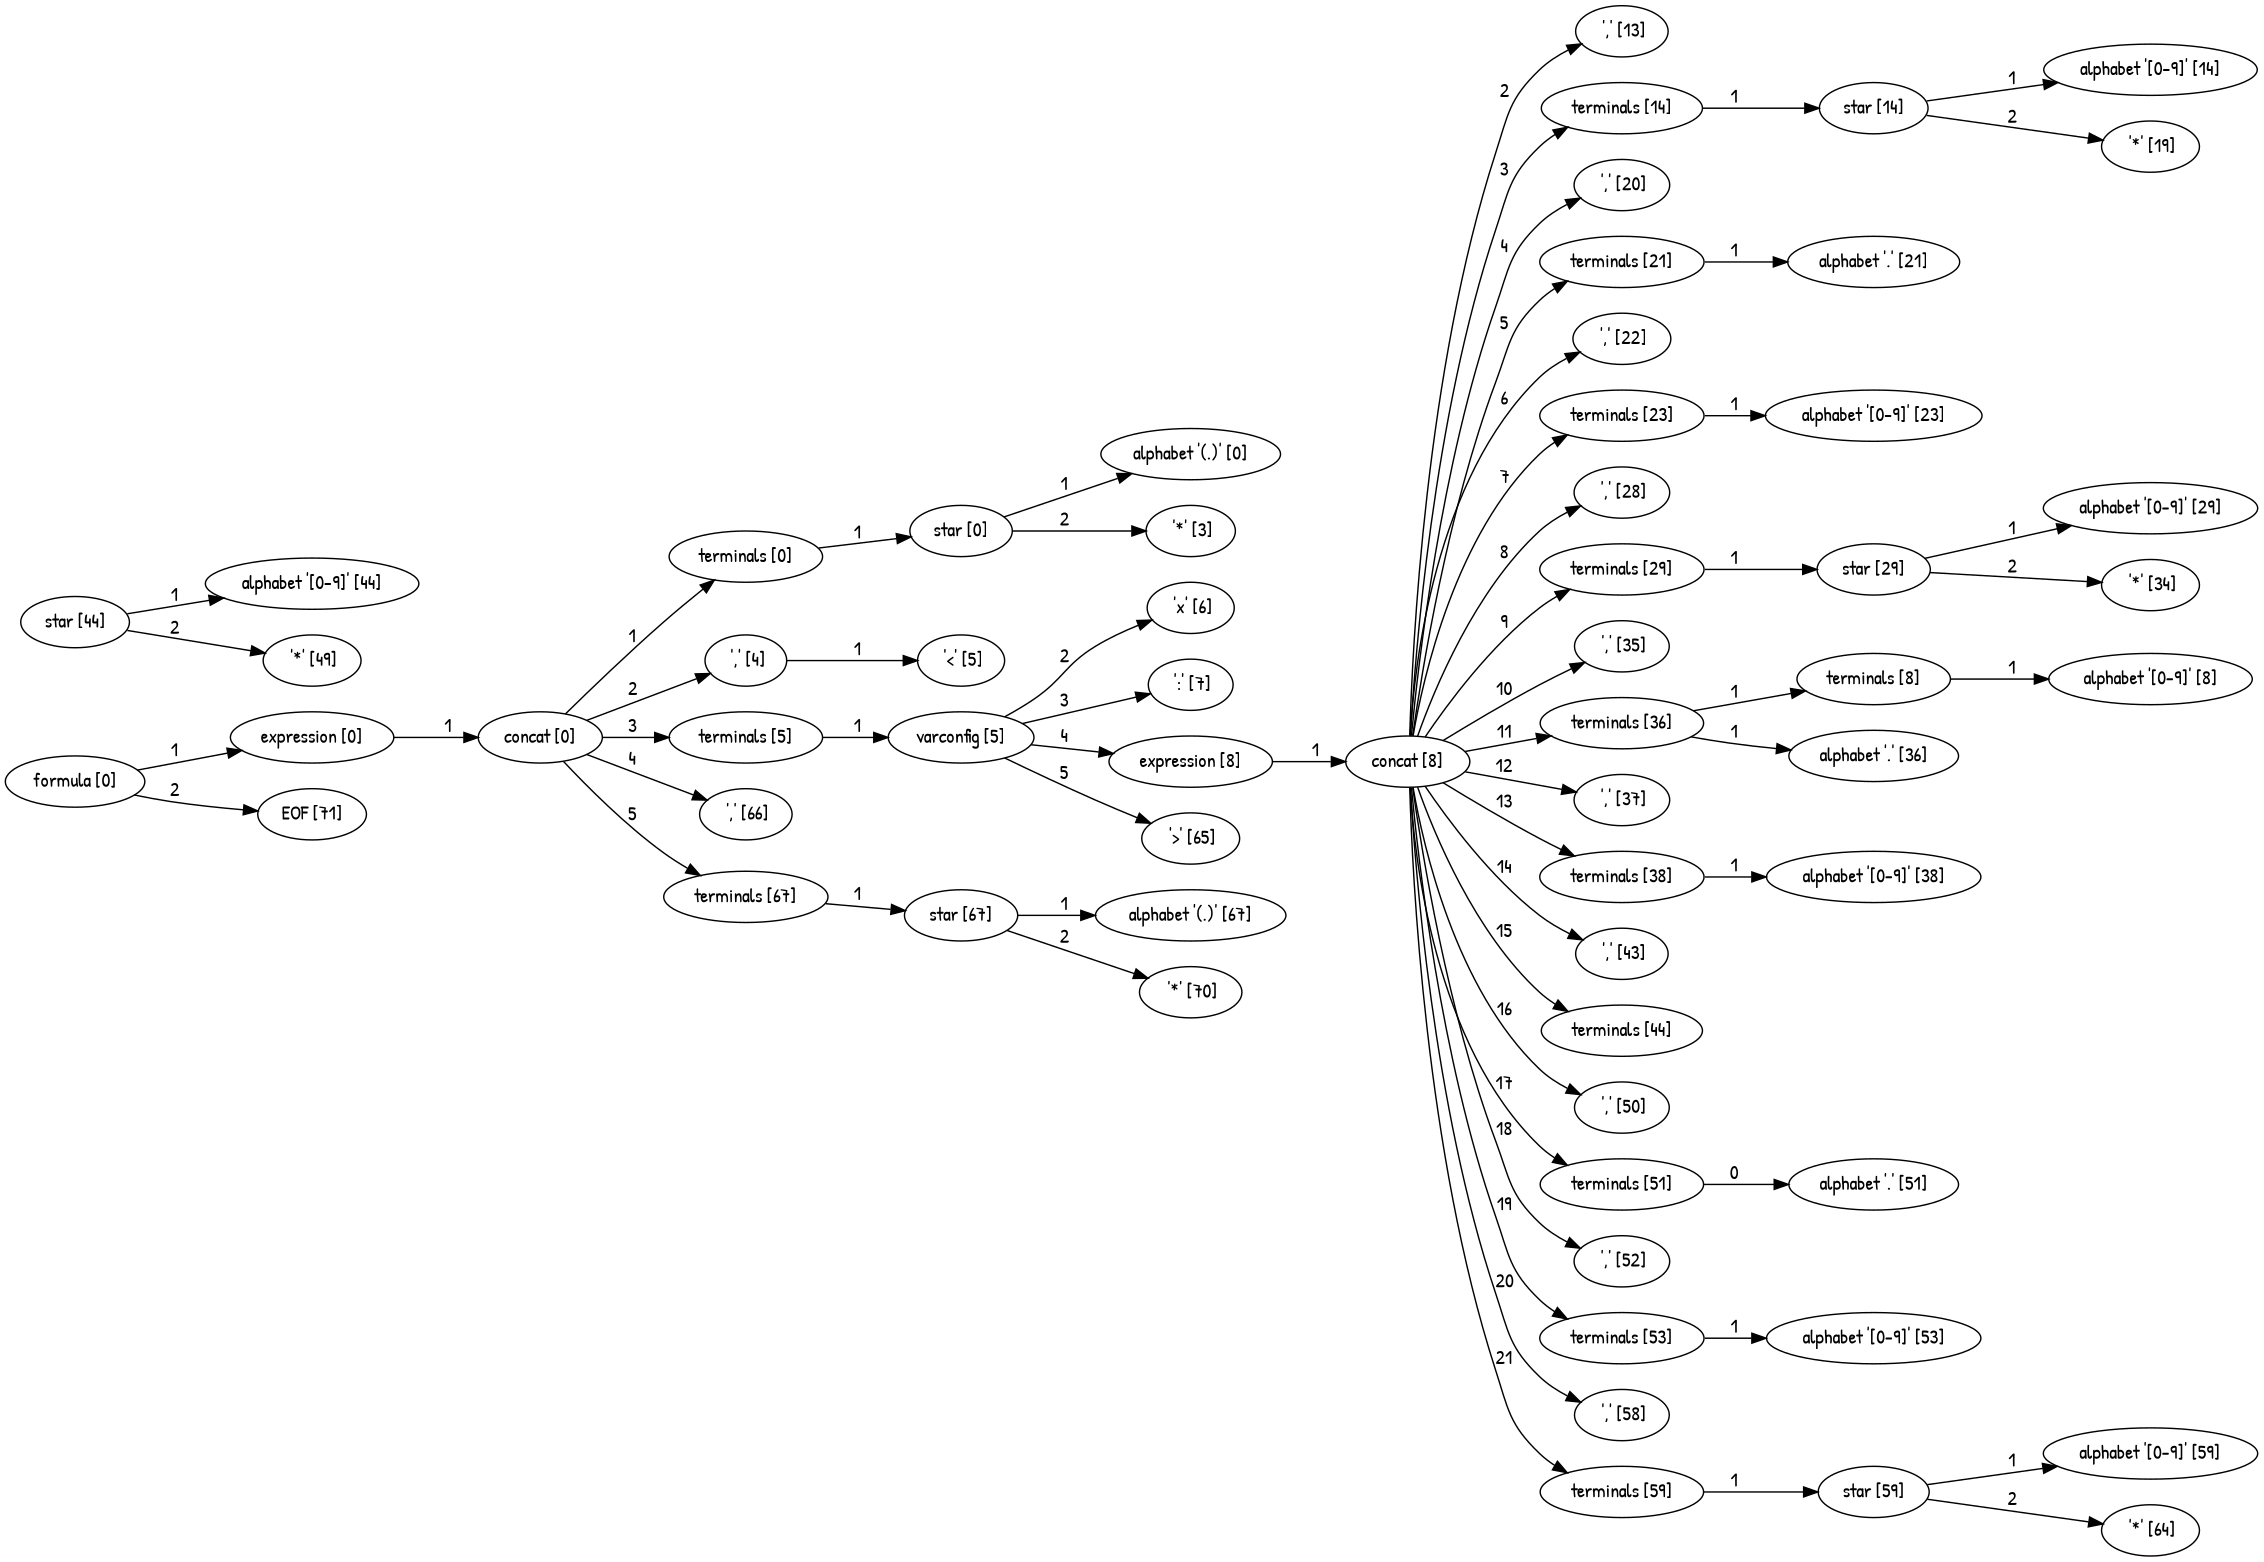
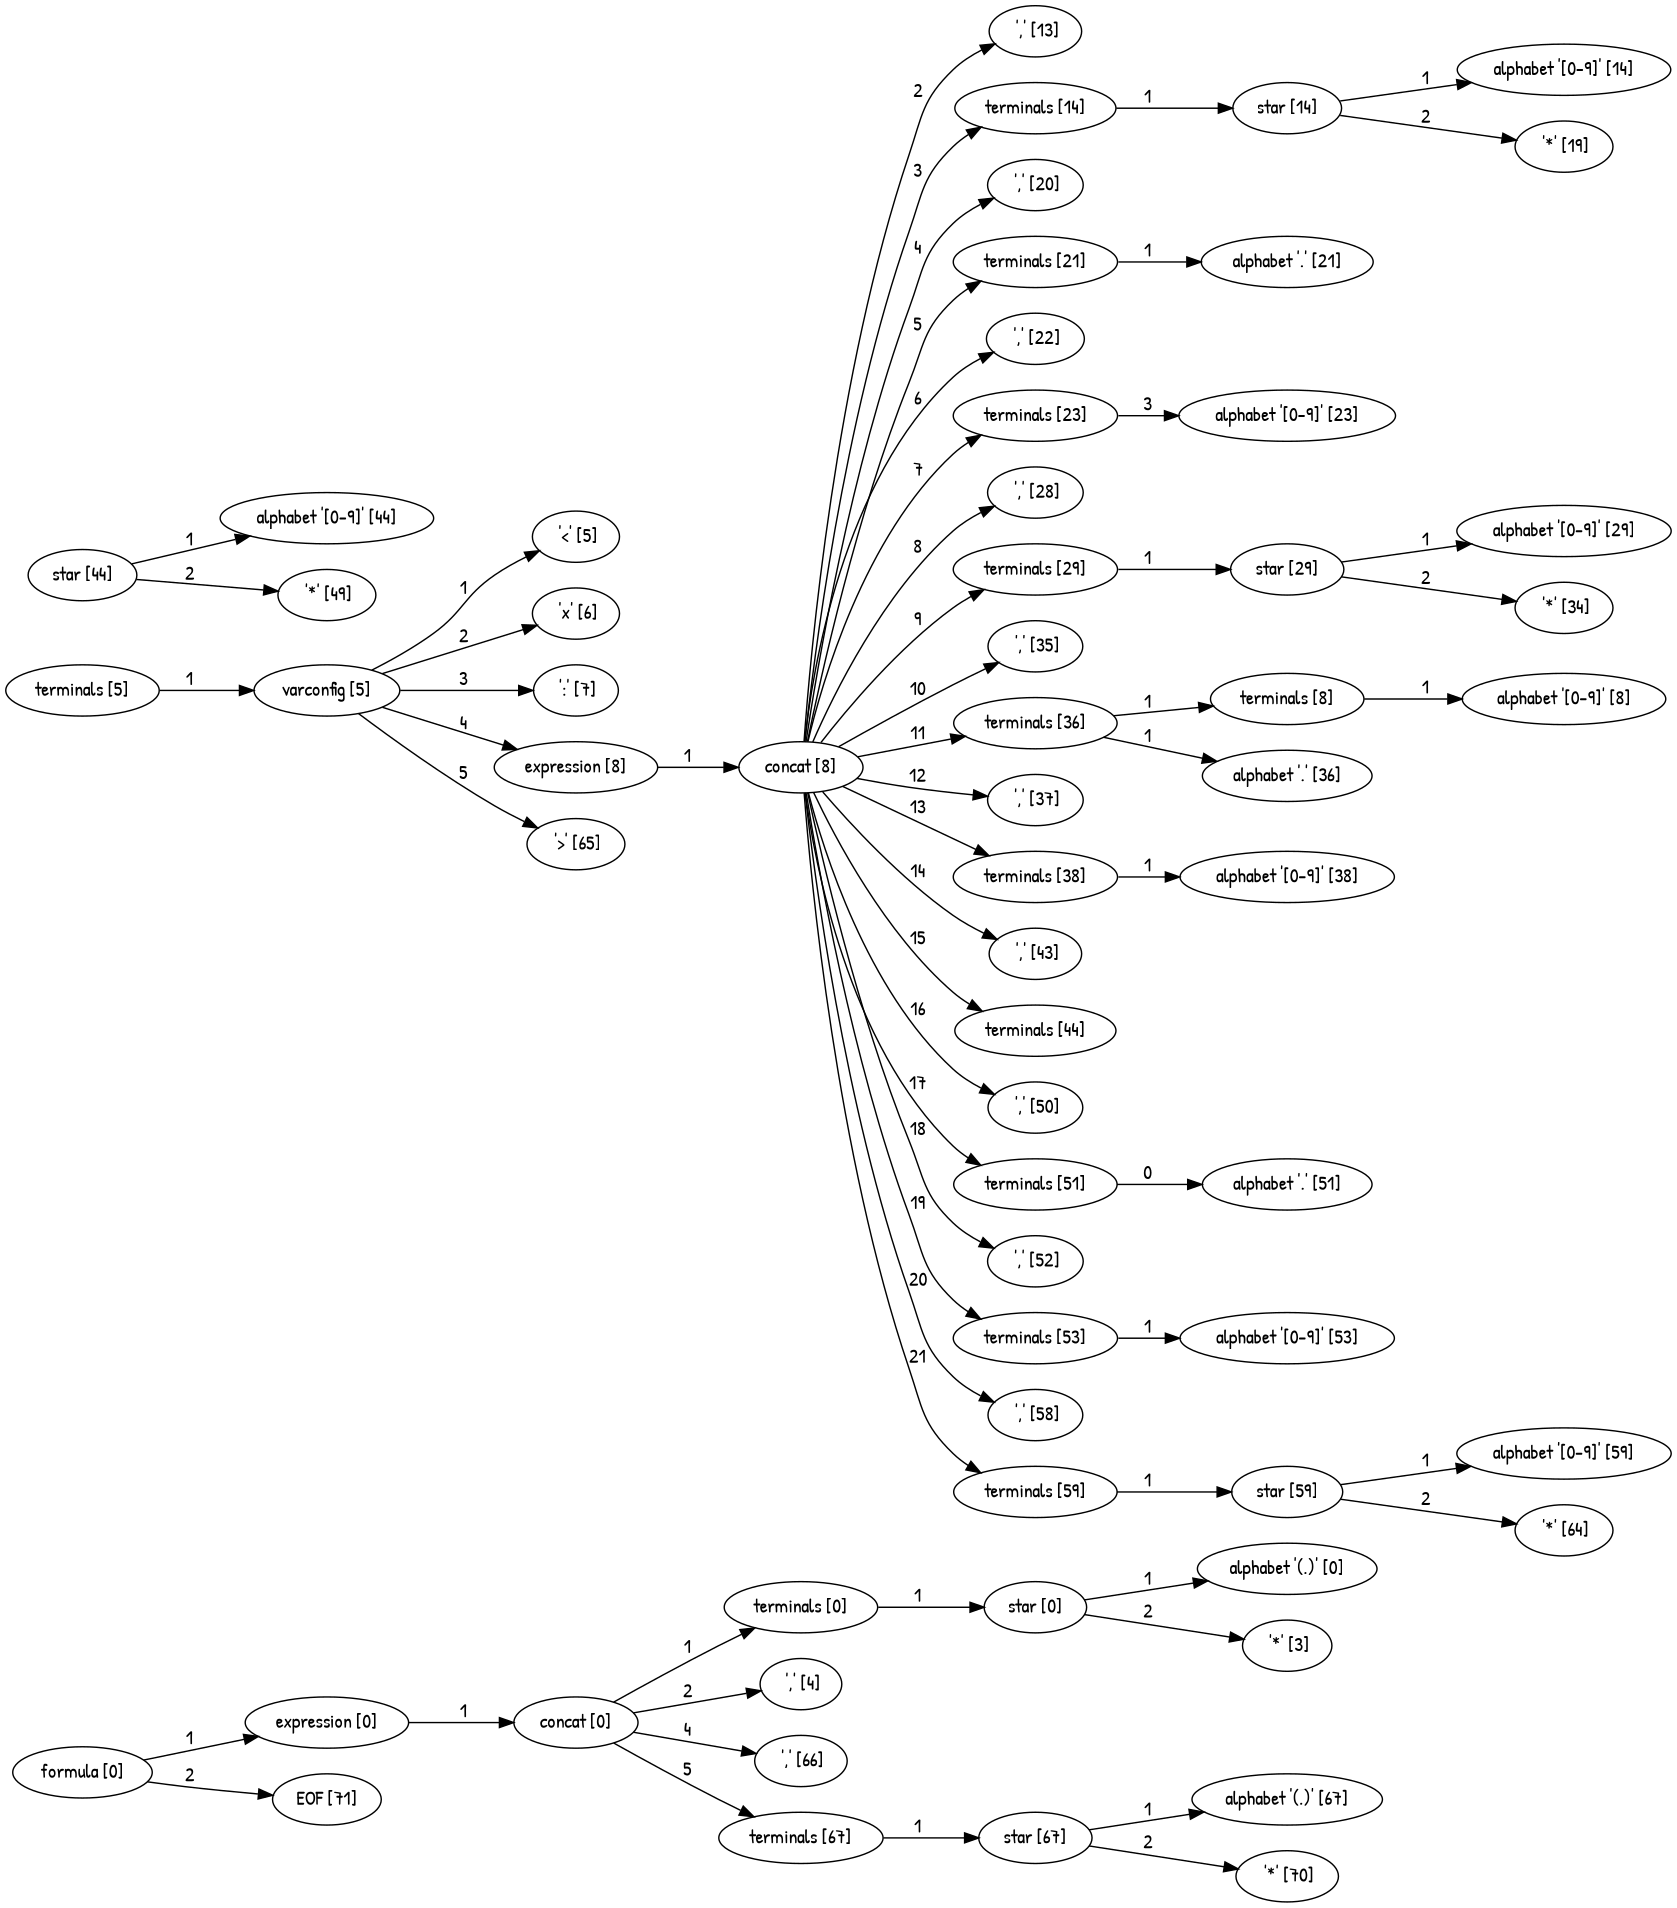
edge "terminals [23]" -> "alphabet '[0-9]' [23]": label "1" -> "3"
edge "',' [4]" -> "'<' [5]": now "varconfig [5]" -> "'<' [5]"
edge "concat [0]" -> "terminals [5]": removed, label "3"
